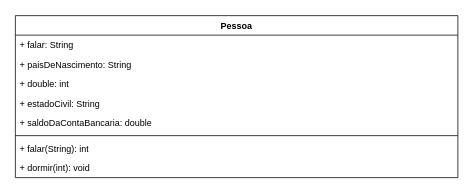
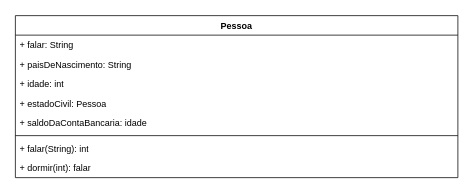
node "+ double: int": label "+ double: int" -> "+ idade: int"
node "+ estadoCivil: String": label "+ estadoCivil: String" -> "+ estadoCivil: Pessoa"
node "+ saldoDaContaBancaria: double": label "+ saldoDaContaBancaria: double" -> "+ saldoDaContaBancaria: idade"
node "+ dormir(int): void": label "+ dormir(int): void" -> "+ dormir(int): falar"
